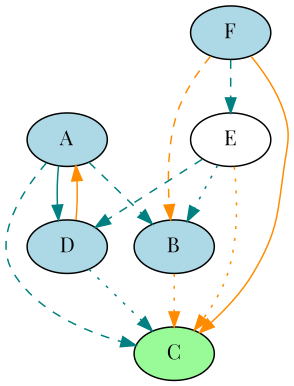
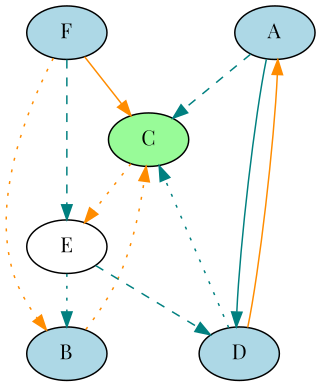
edge "F" -> "B": style dashed -> dotted
edge "A" -> "B": removed
edge "E" -> "C": reversed
